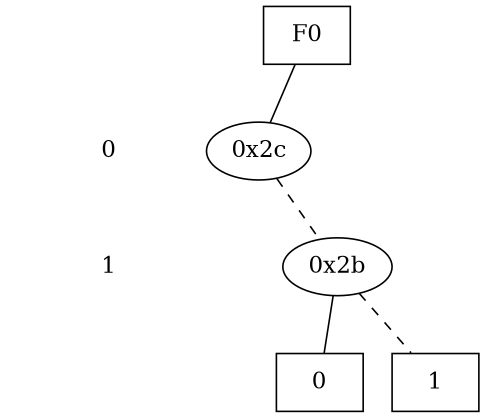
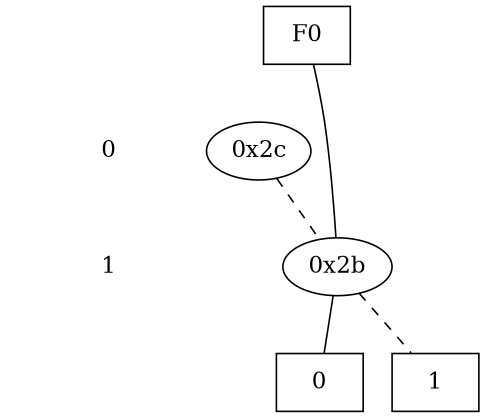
edge "F0" -- "0x2c": now "F0" -- "0x2b"
